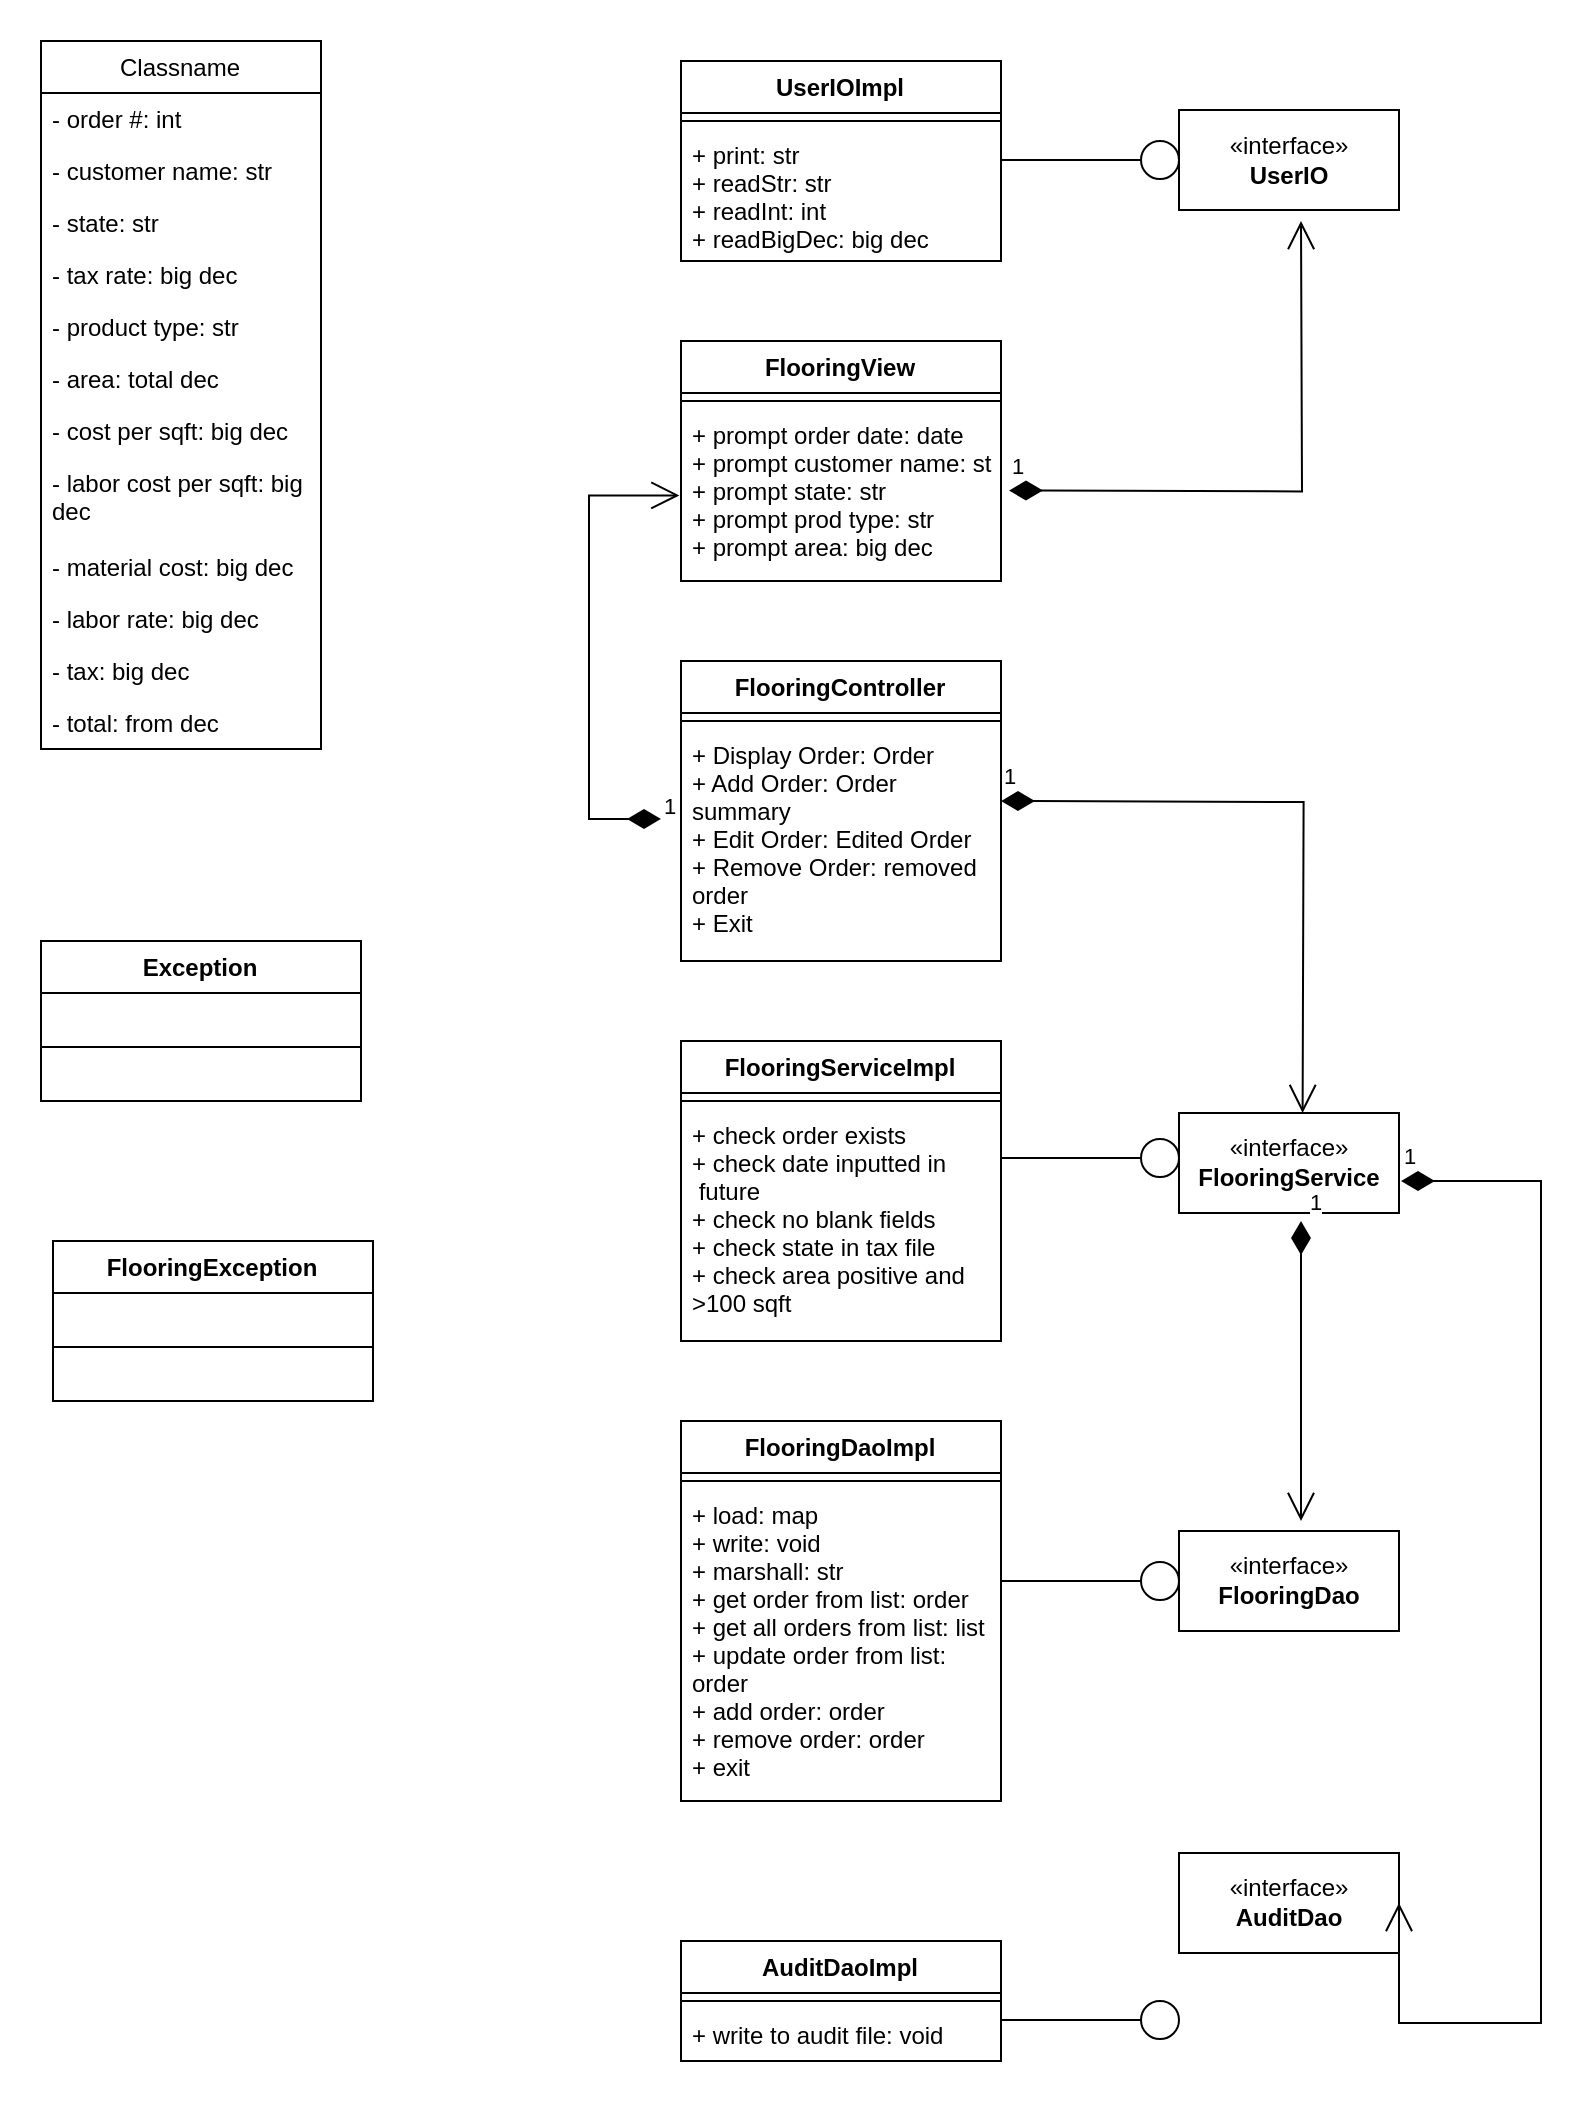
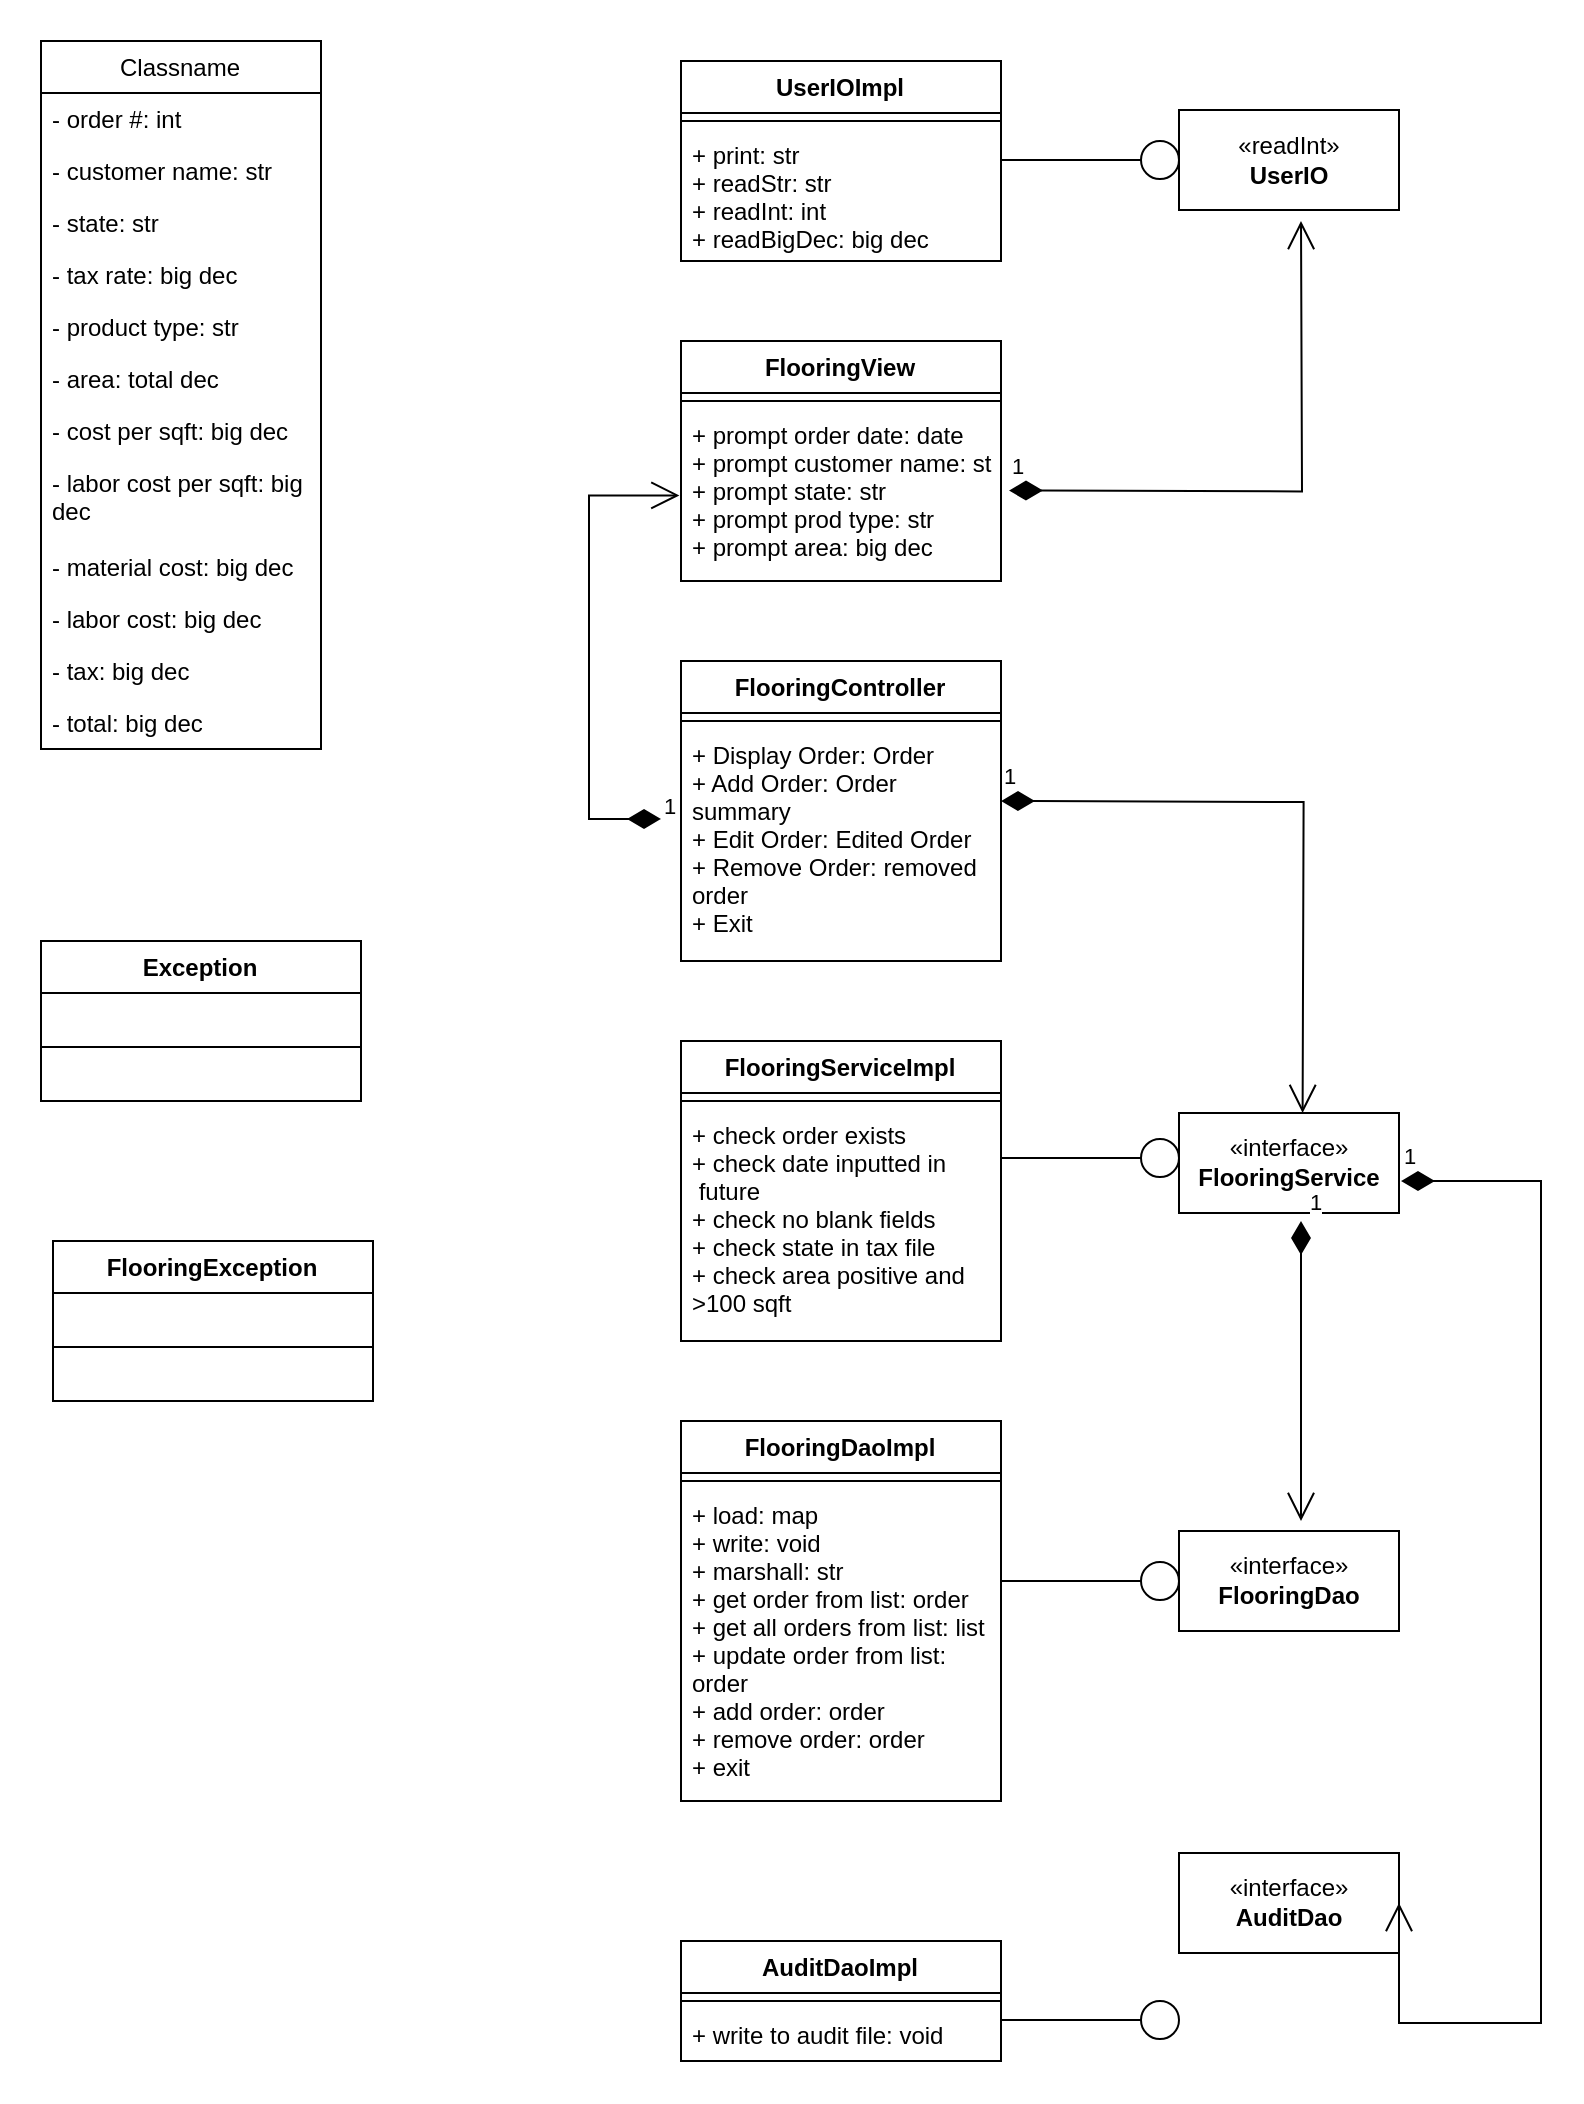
node "«interface» UserIO": label "«interface» UserIO" -> "«readInt» UserIO"
node "- labor rate: big dec": label "- labor rate: big dec" -> "- labor cost: big dec"
node "- total: from dec": label "- total: from dec" -> "- total: big dec"
